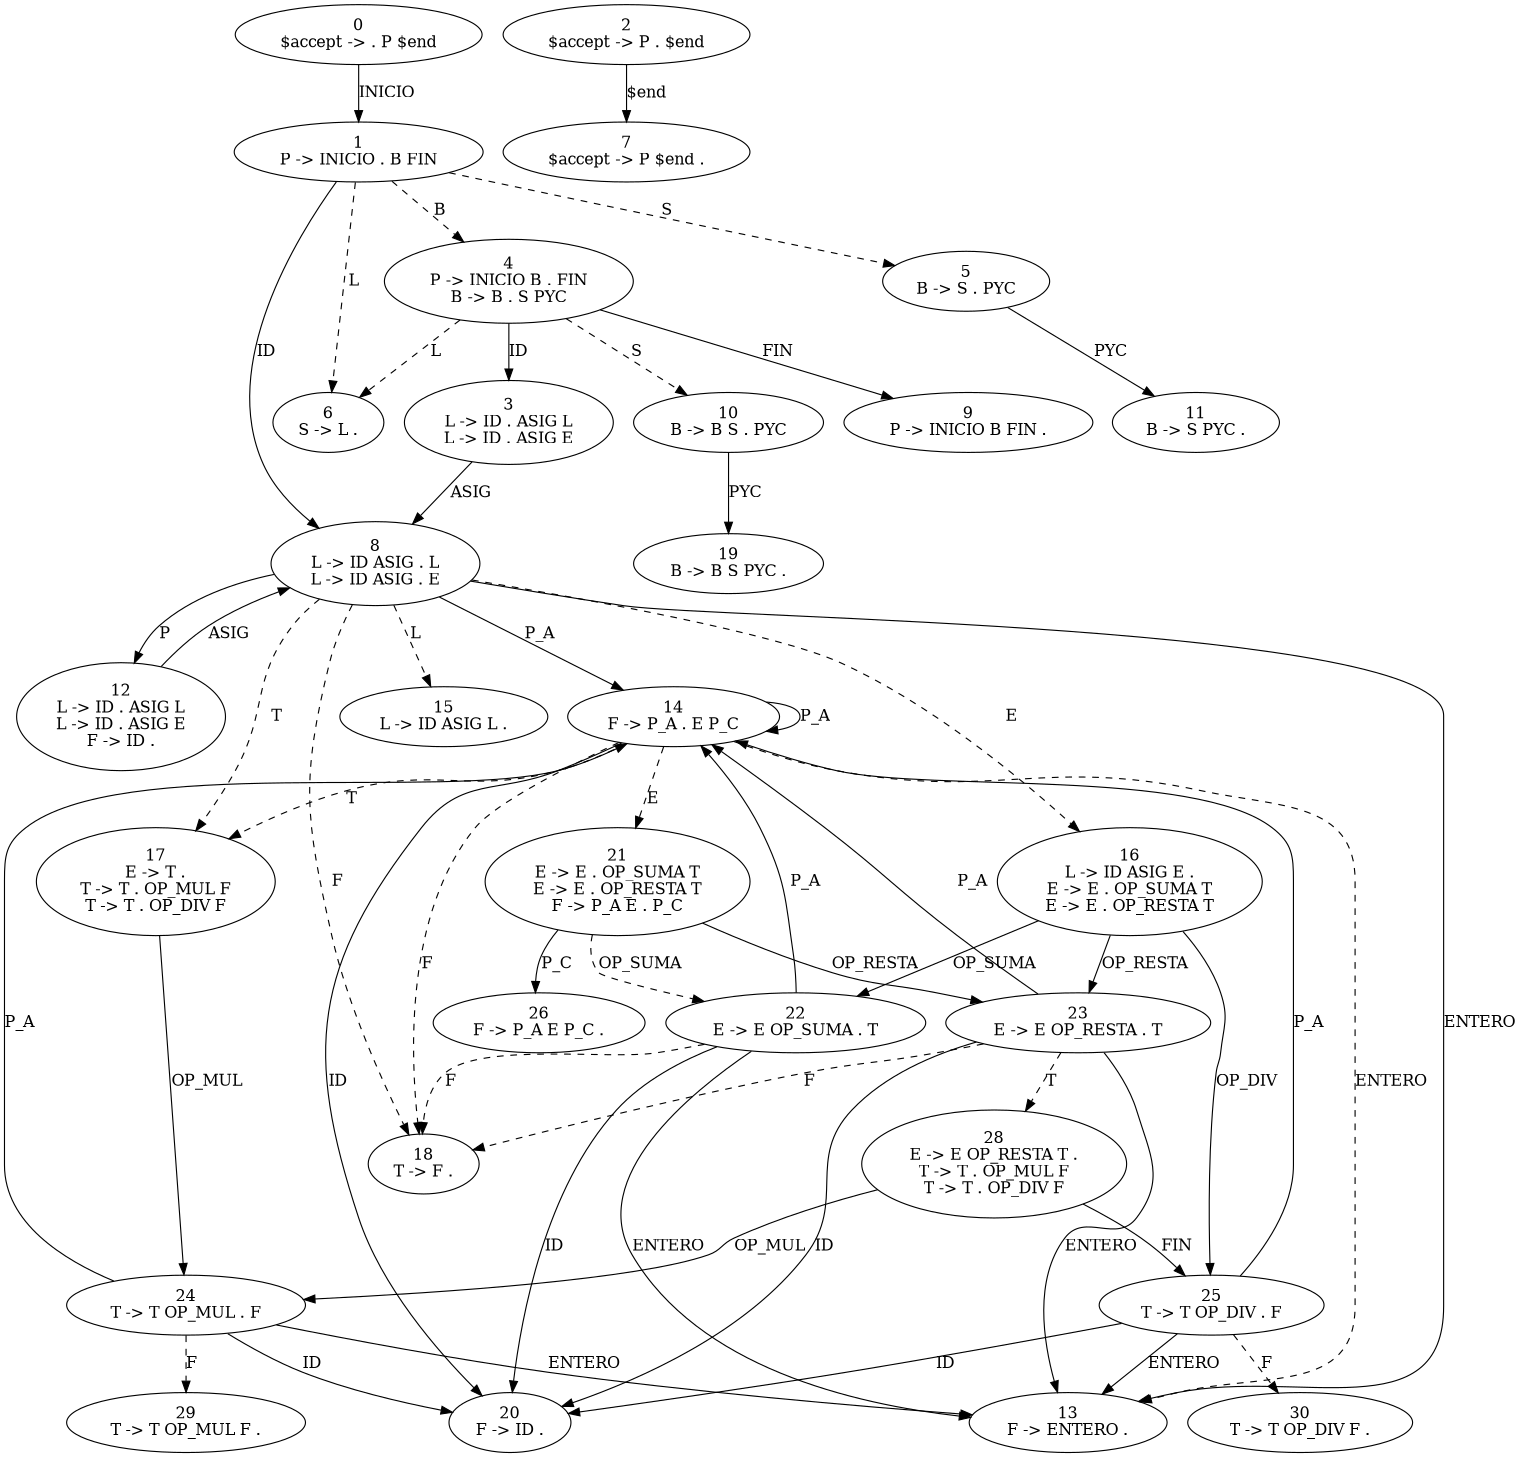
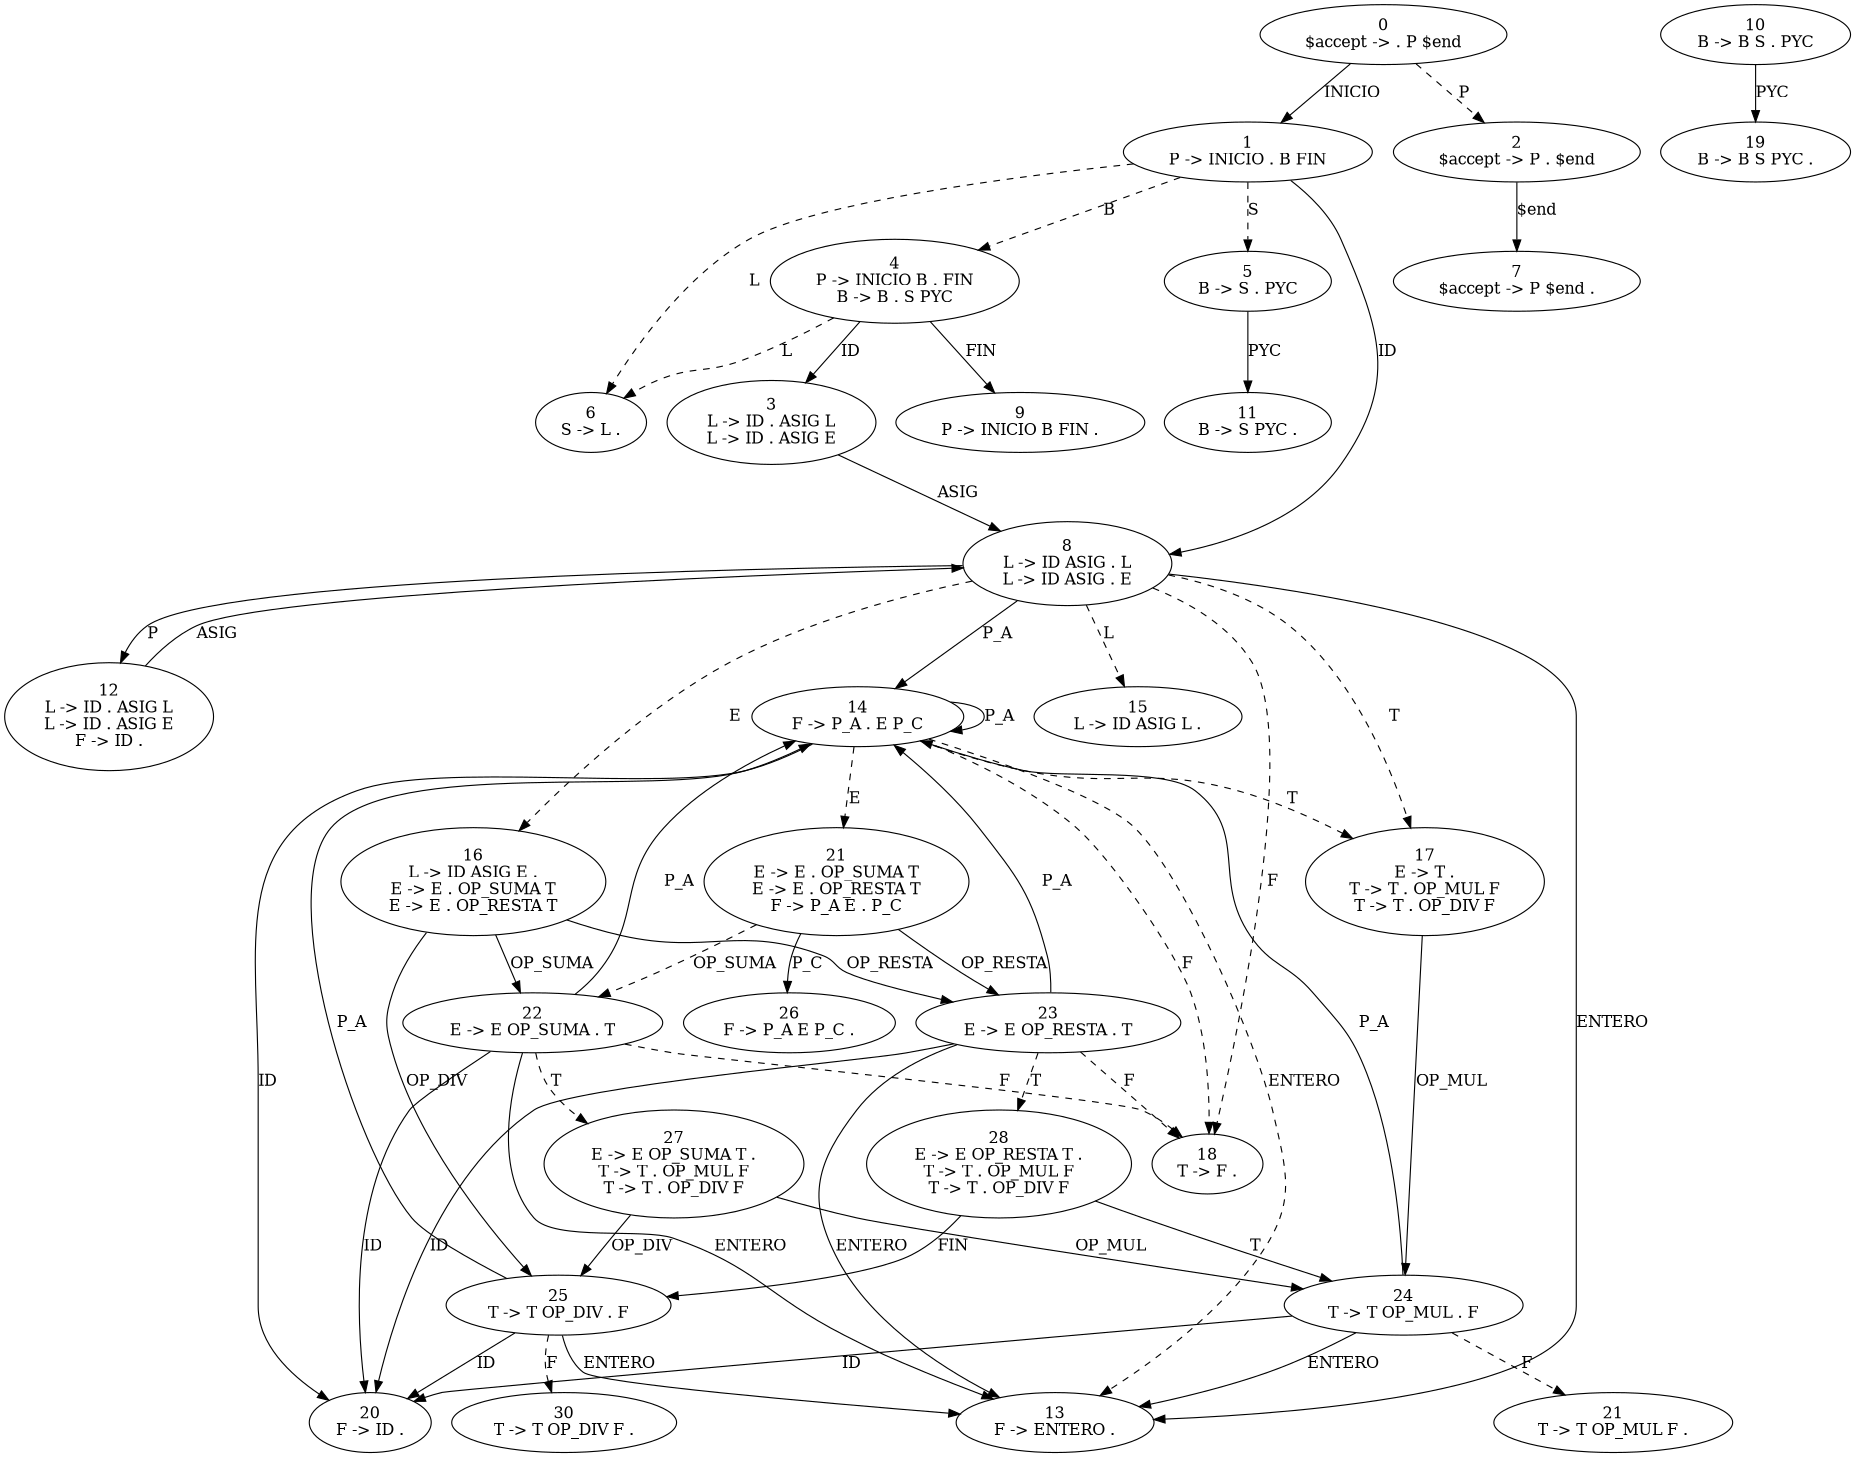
edge "0 $accept -> . P $end" -> "2 $accept -> P . $end": added, label "P"
edge "4 P -> INICIO B . FIN B -> B . S PYC" -> "10 B -> B S . PYC": removed, label "S"
node "27 E -> E OP_SUMA T . T -> T . OP_MUL F T -> T . OP_DIV F": added
edge "28 E -> E OP_RESTA T . T -> T . OP_MUL F T -> T . OP_DIV F" -> "24 T -> T OP_MUL . F": label "OP_MUL" -> "T"
node "29 T -> T OP_MUL F .": label "29 T -> T OP_MUL F ." -> "21 T -> T OP_MUL F ."
